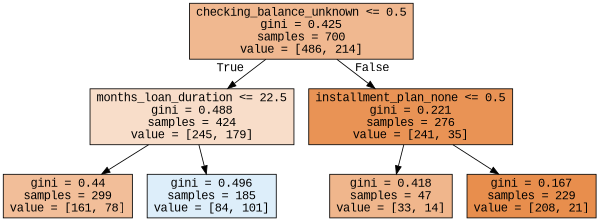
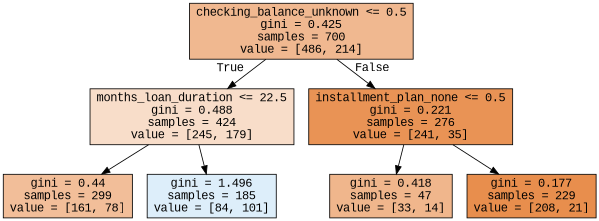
node "gini = 0.496 samples = 185 value = [84, 101]": label "gini = 0.496 samples = 185 value = [84, 101]" -> "gini = 1.496 samples = 185 value = [84, 101]"
node "gini = 0.167 samples = 229 value = [208, 21]": label "gini = 0.167 samples = 229 value = [208, 21]" -> "gini = 0.177 samples = 229 value = [208, 21]"
